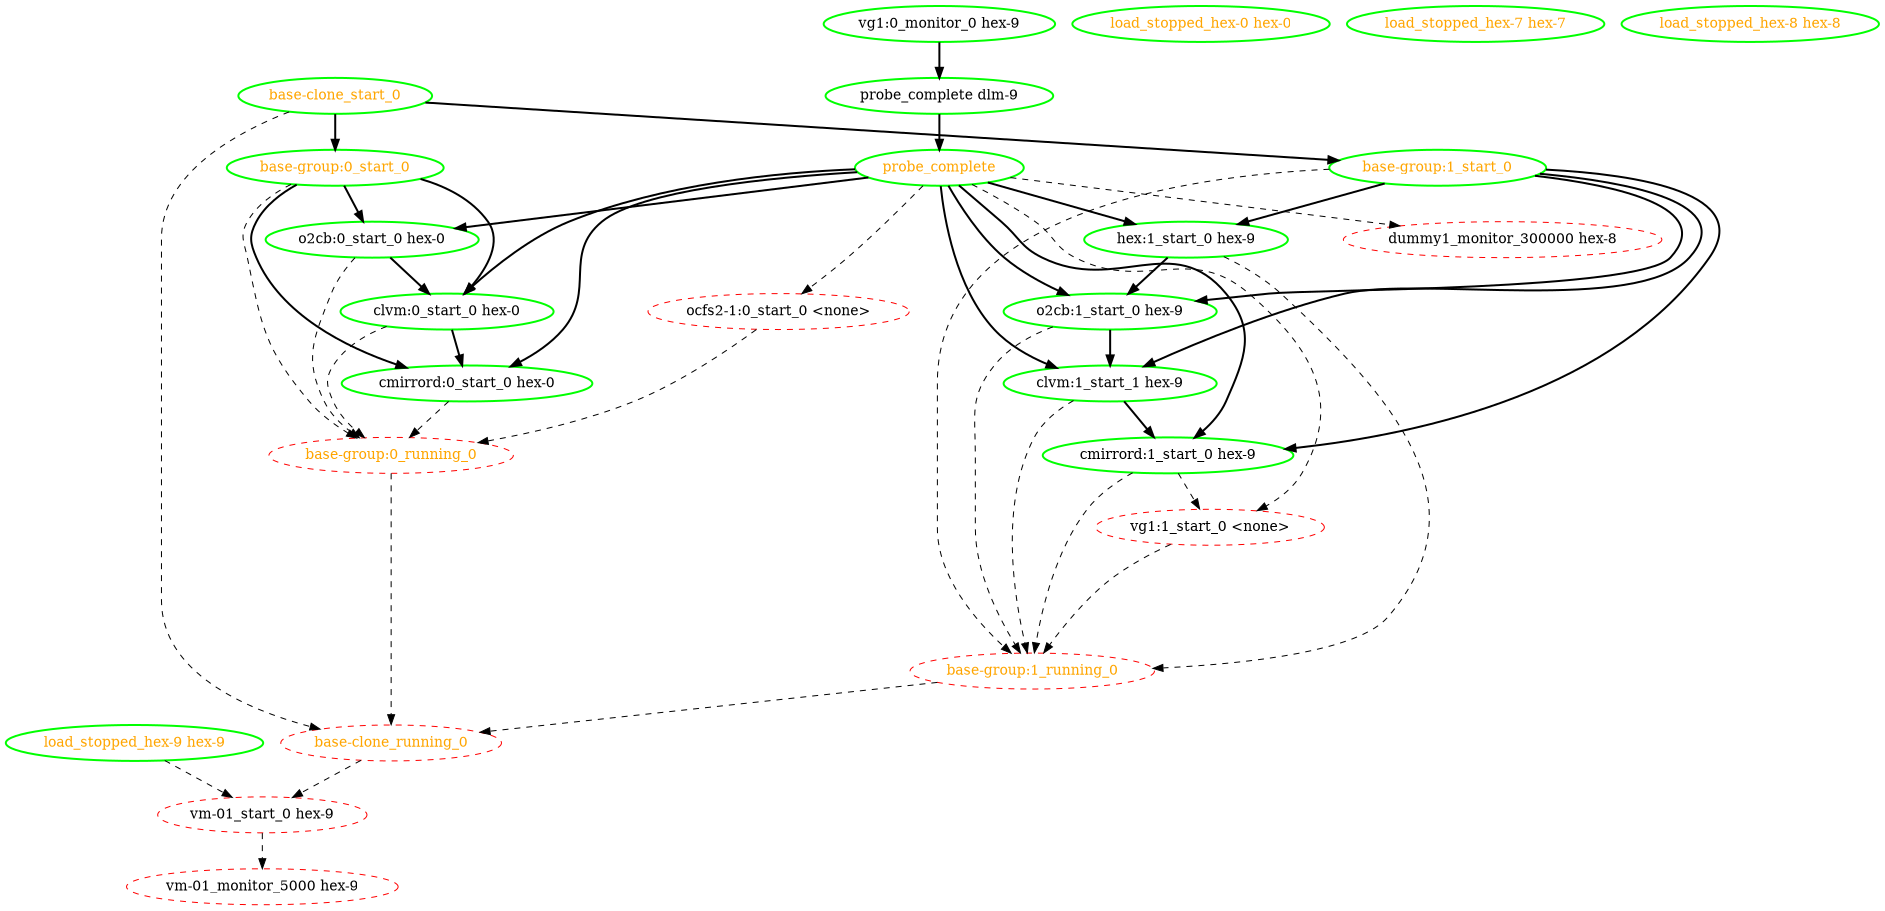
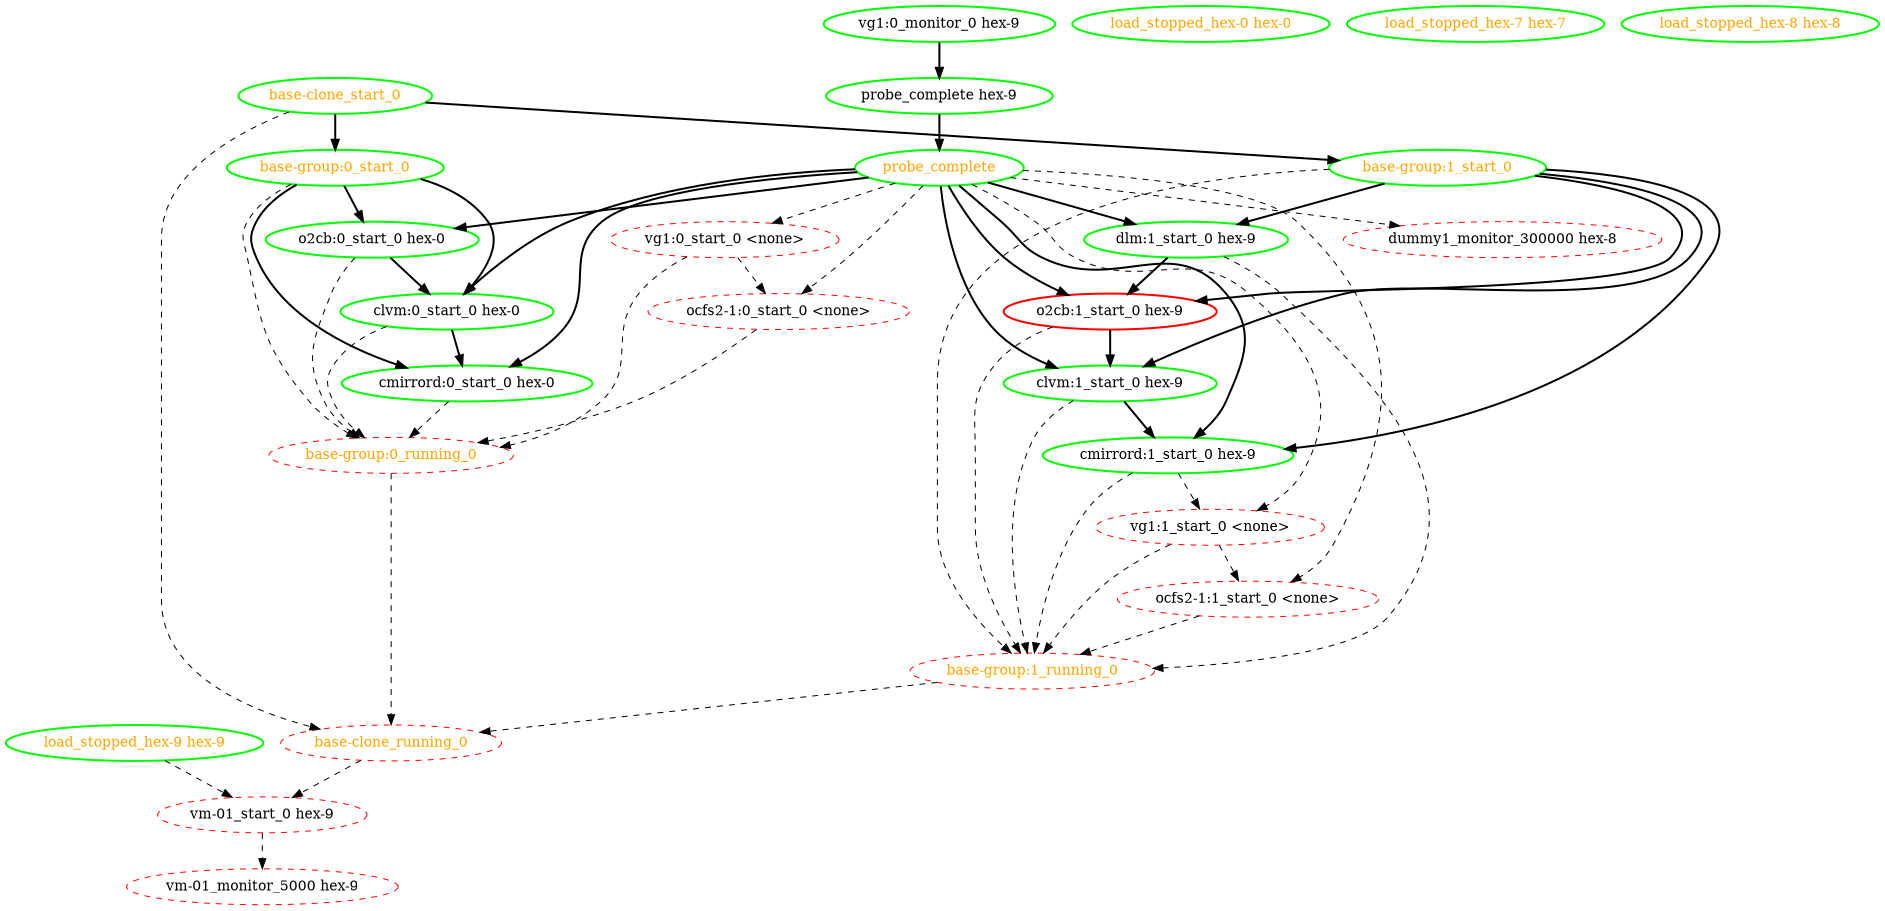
node "probe_complete dlm-9": label "probe_complete dlm-9" -> "probe_complete hex-9"
node "vg1:0_start_0 <none>": added
node "hex:1_start_0 hex-9": label "hex:1_start_0 hex-9" -> "dlm:1_start_0 hex-9"
node "o2cb:1_start_0 hex-9": color green -> red
node "clvm:1_start_1 hex-9": label "clvm:1_start_1 hex-9" -> "clvm:1_start_0 hex-9"
node "ocfs2-1:1_start_0 <none>": added
